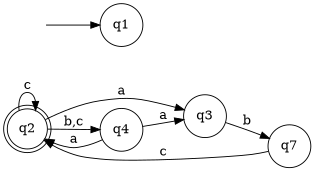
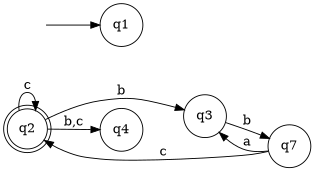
edge "q2" -> "q3": label "a" -> "b"
edge "q4" -> "q3": now "q7" -> "q3"
edge "q4" -> "q2": removed, label "a"
